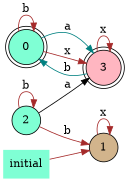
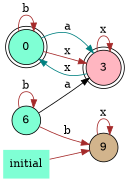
edge "3" -> "0": label "b" -> "x"
node "2": label "2" -> "6"
node "1": label "1" -> "9"
